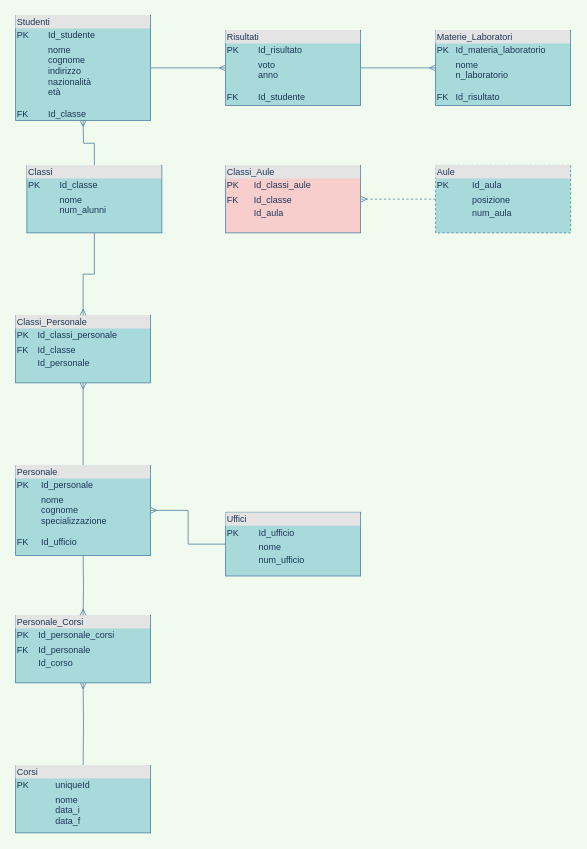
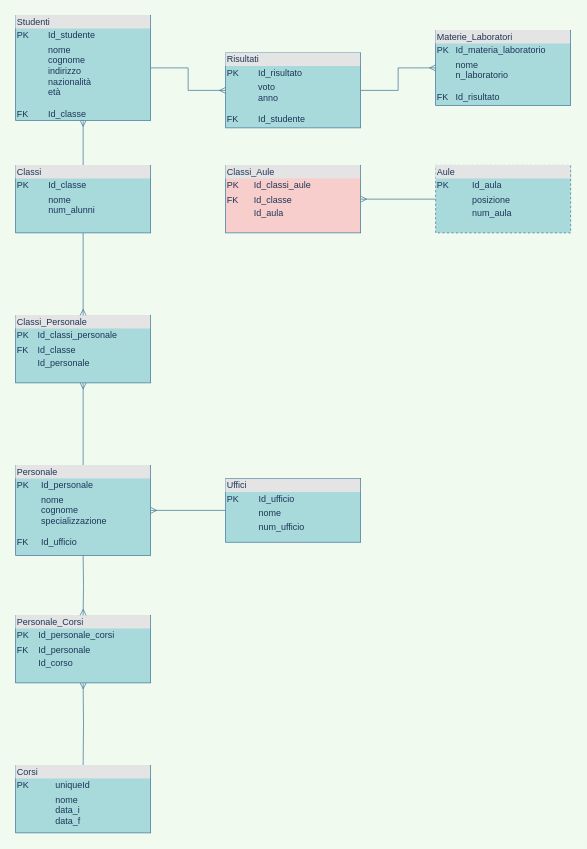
node "Risultati PK Id_risultato FK voto anno Id_studente": moved (293, 68) -> (293, 90)
node "Classi PK Id_classe nome num_alunni": moved (94, 199) -> (83, 199)
edge "Aule PK Id_aula posizione num_aula" -> "Classi_Aule PK Id_classi_aule FK Id_classe Id_aula": style dashed -> solid
node "Uffici PK Id_ufficio nome num_ufficio": moved (293, 544) -> (293, 510)
